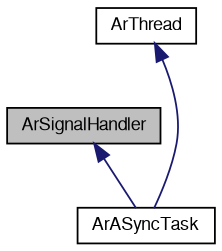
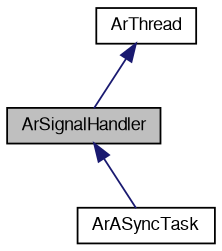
edge "ArASyncTask" -> "ArThread": now "ArSignalHandler" -> "ArThread"
